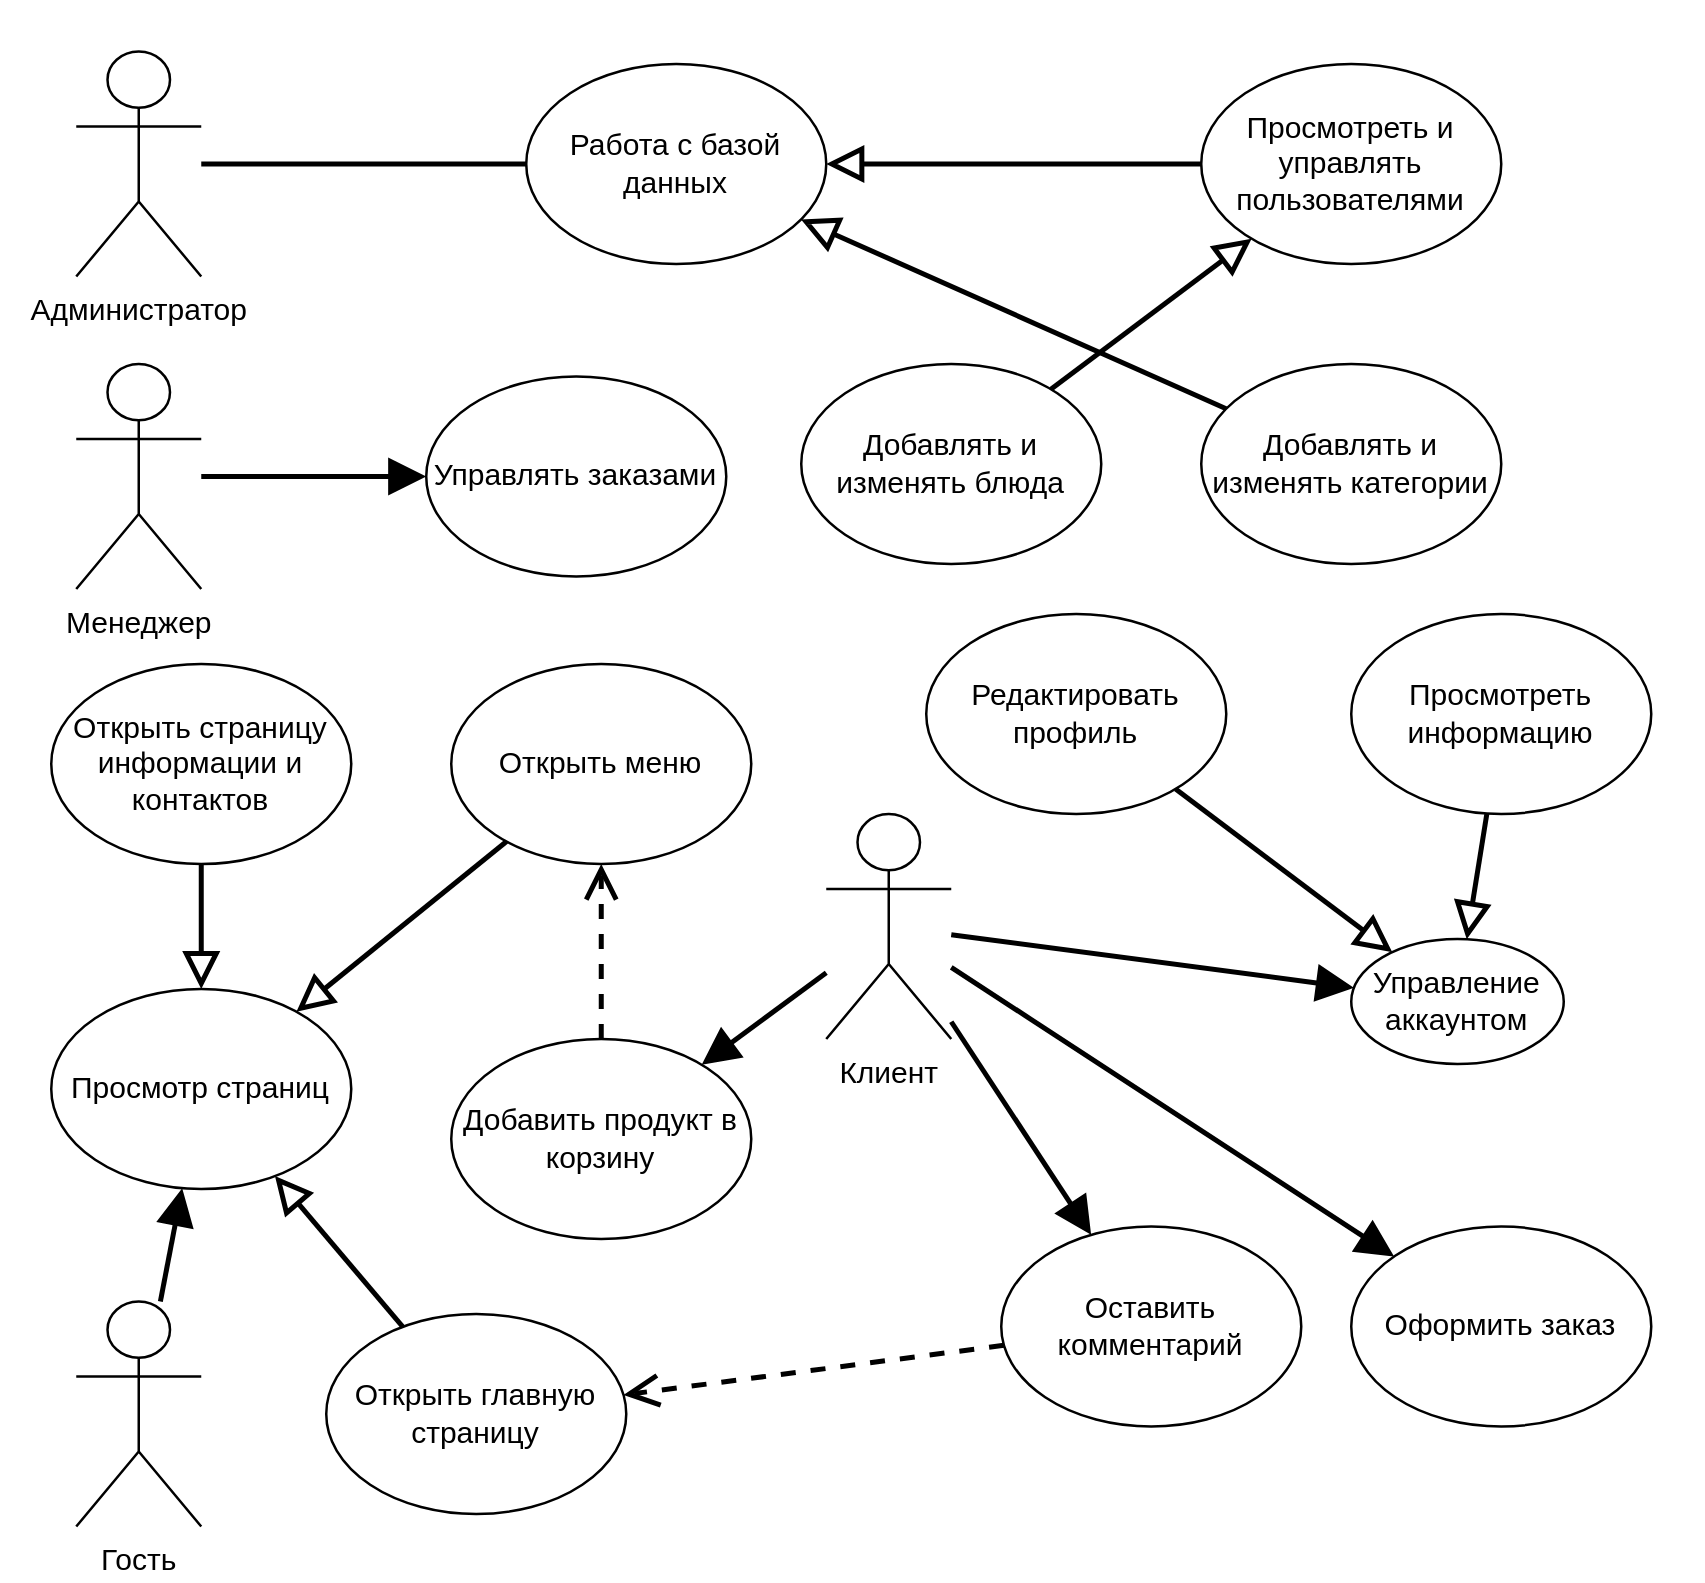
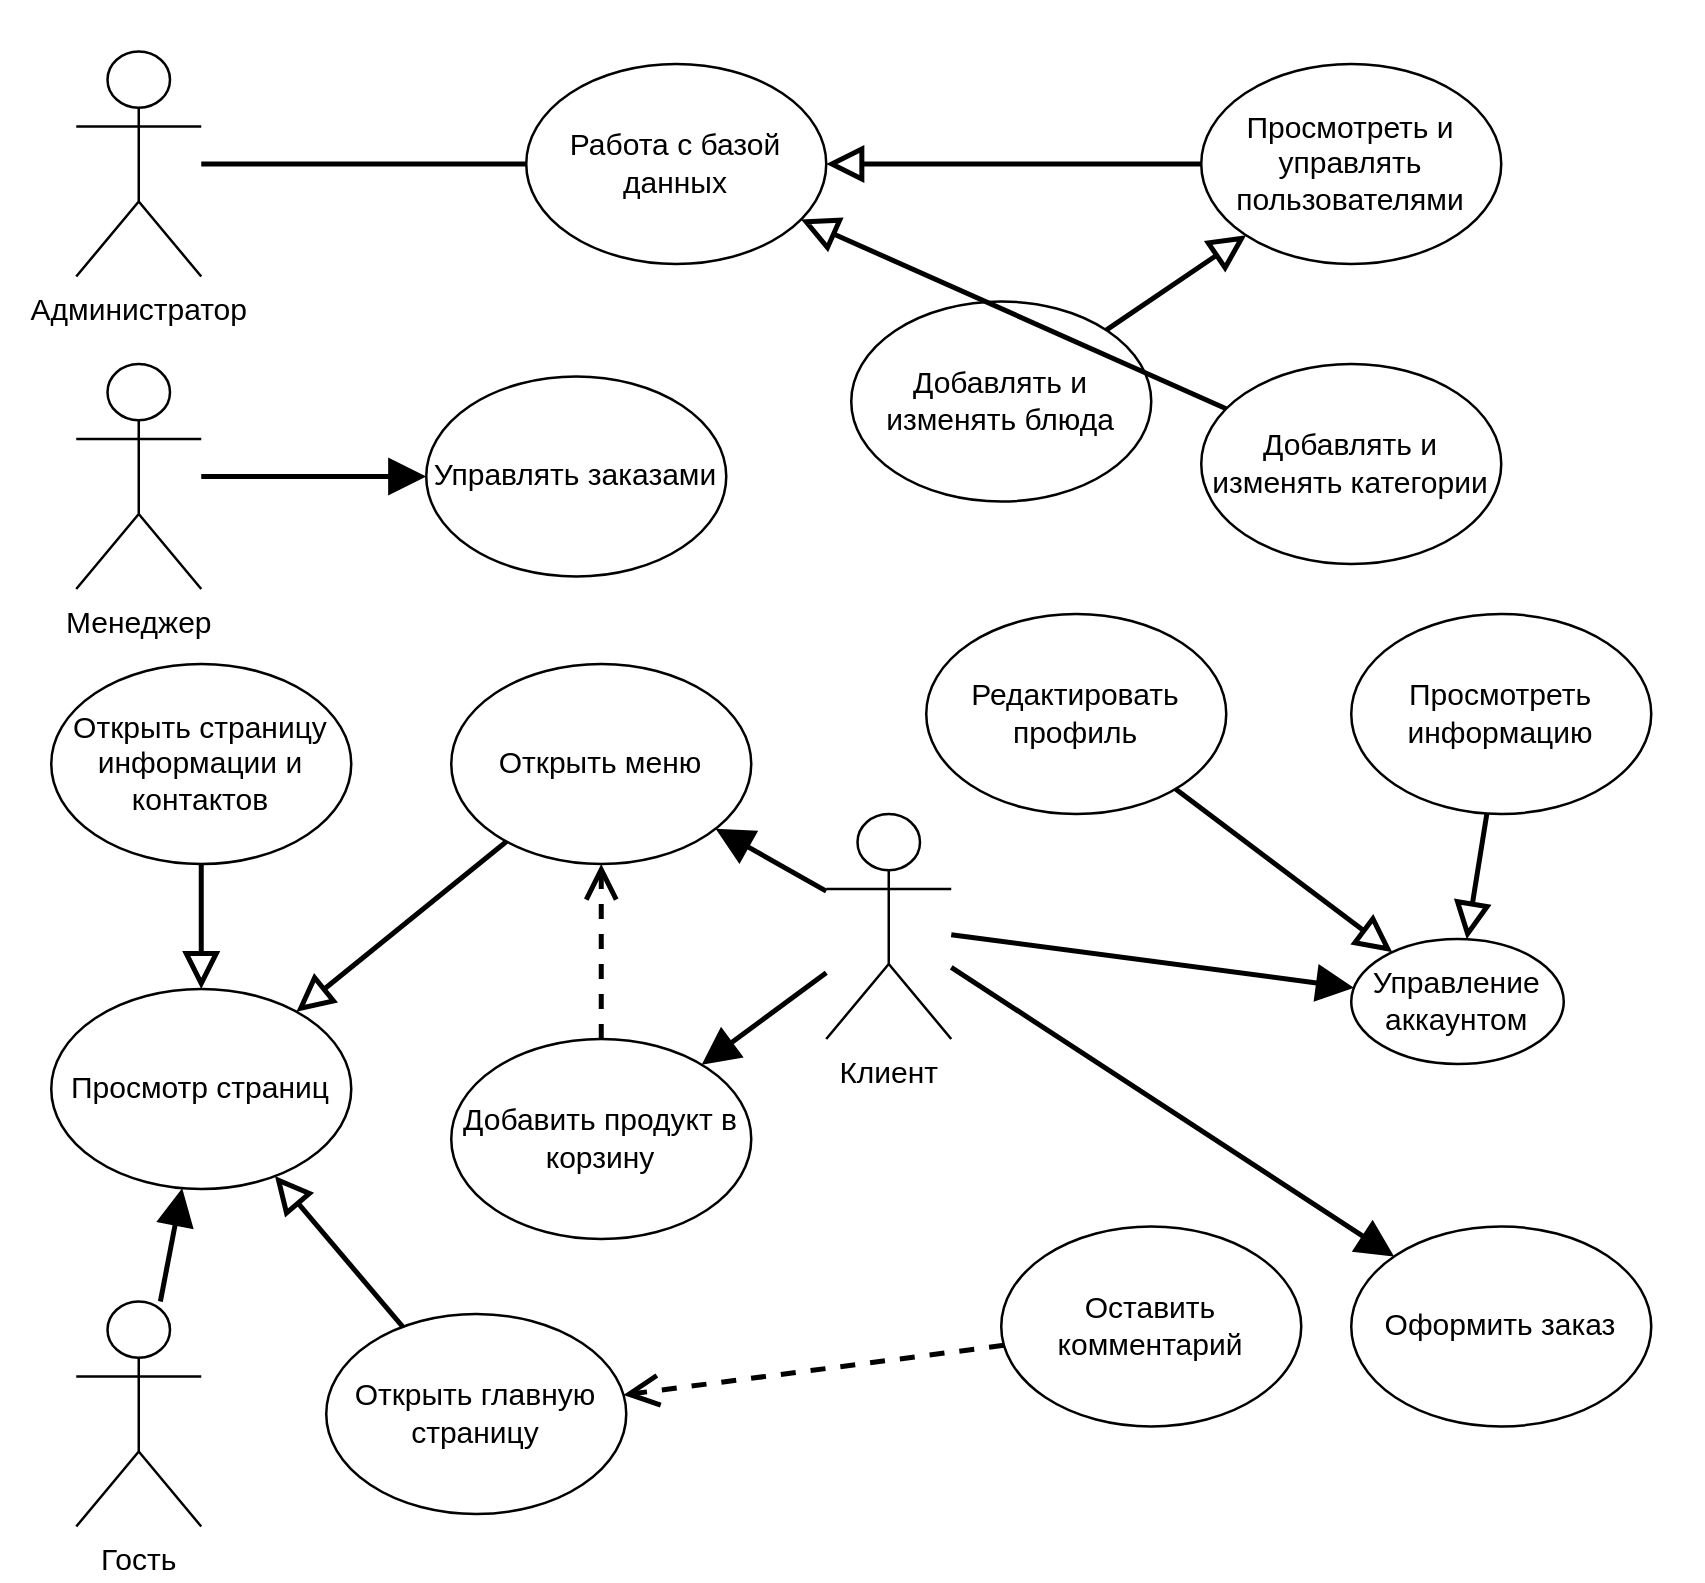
node "Добавлять и изменять блюда": moved (951, 464) -> (1001, 401)
edge "Клиент" -> "Оставить комментарий": now "Клиент" -> "Открыть меню"
